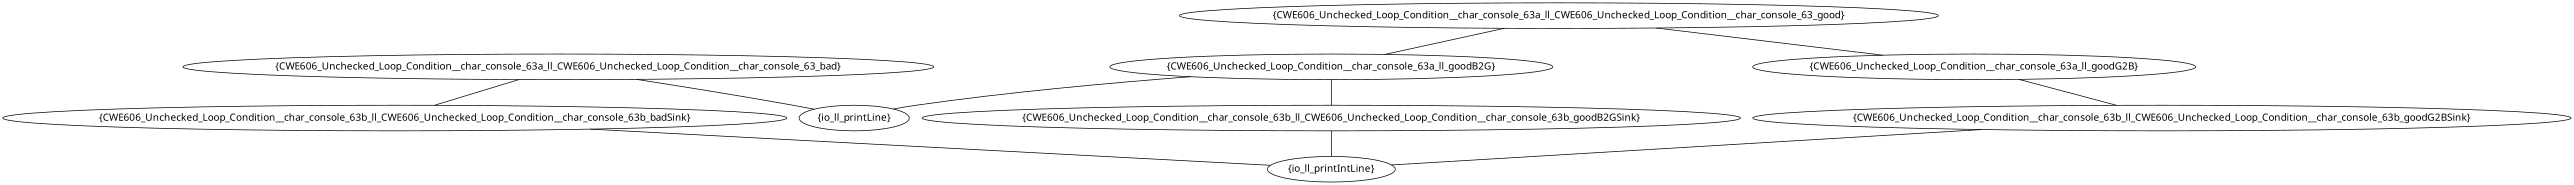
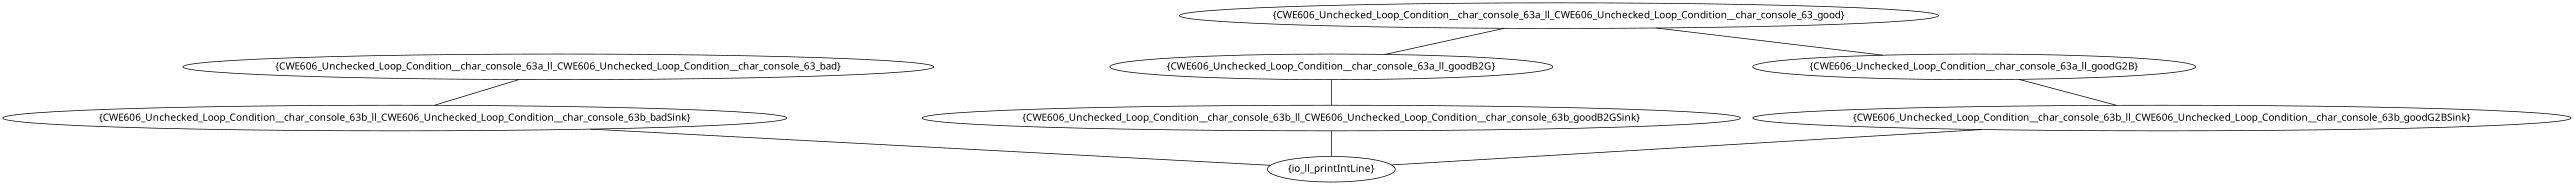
node "{io_ll_printLine}": removed
